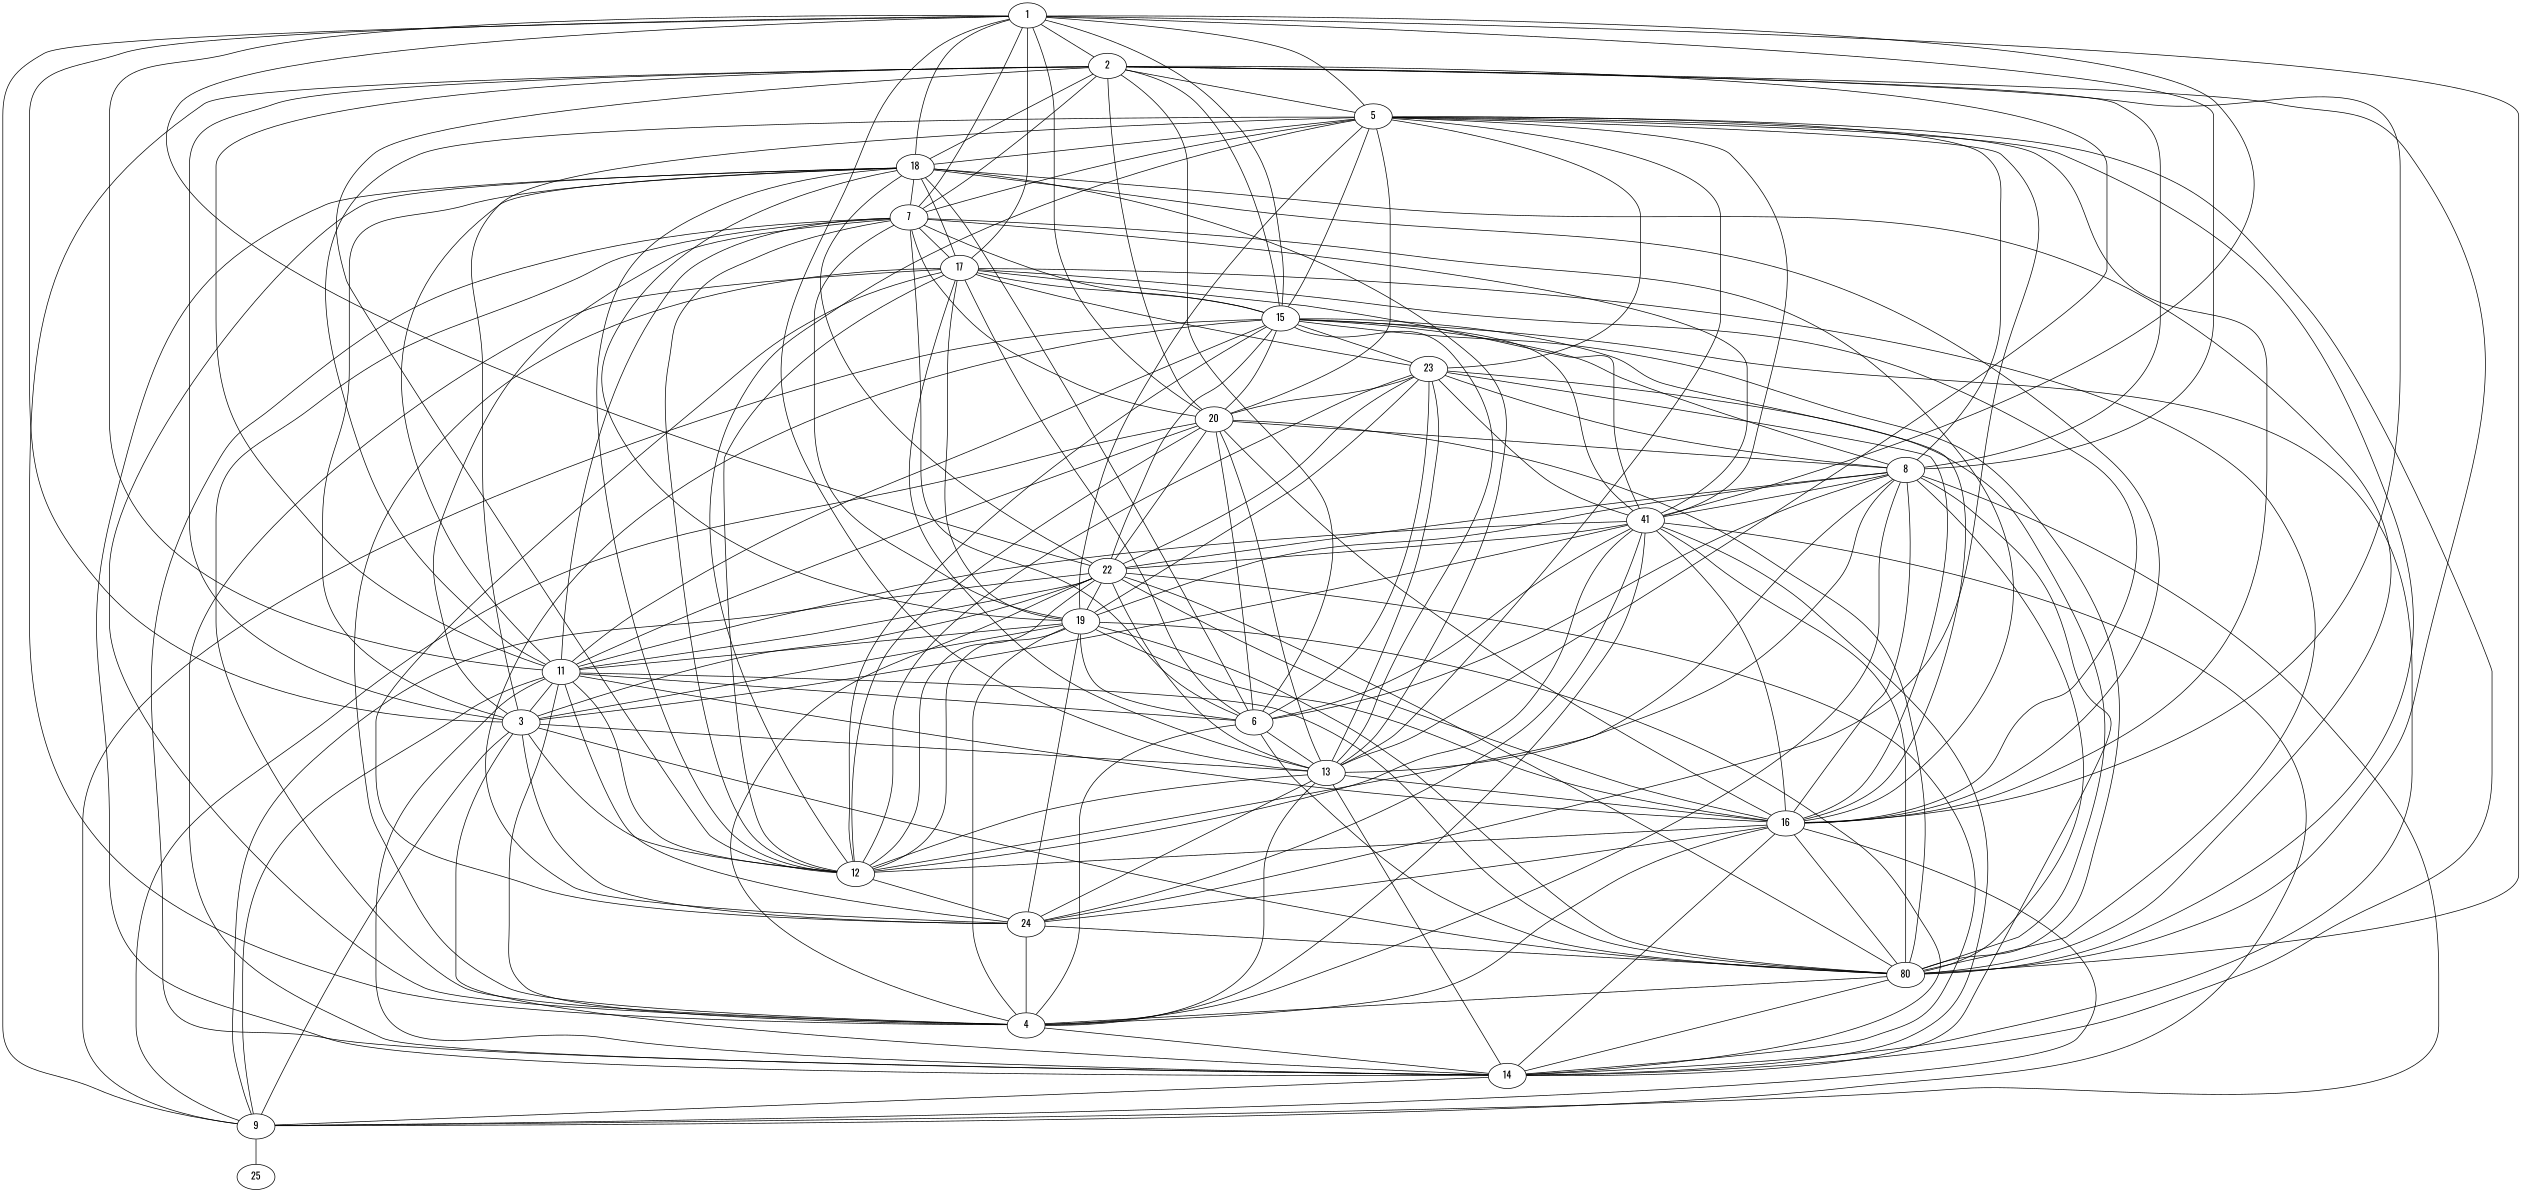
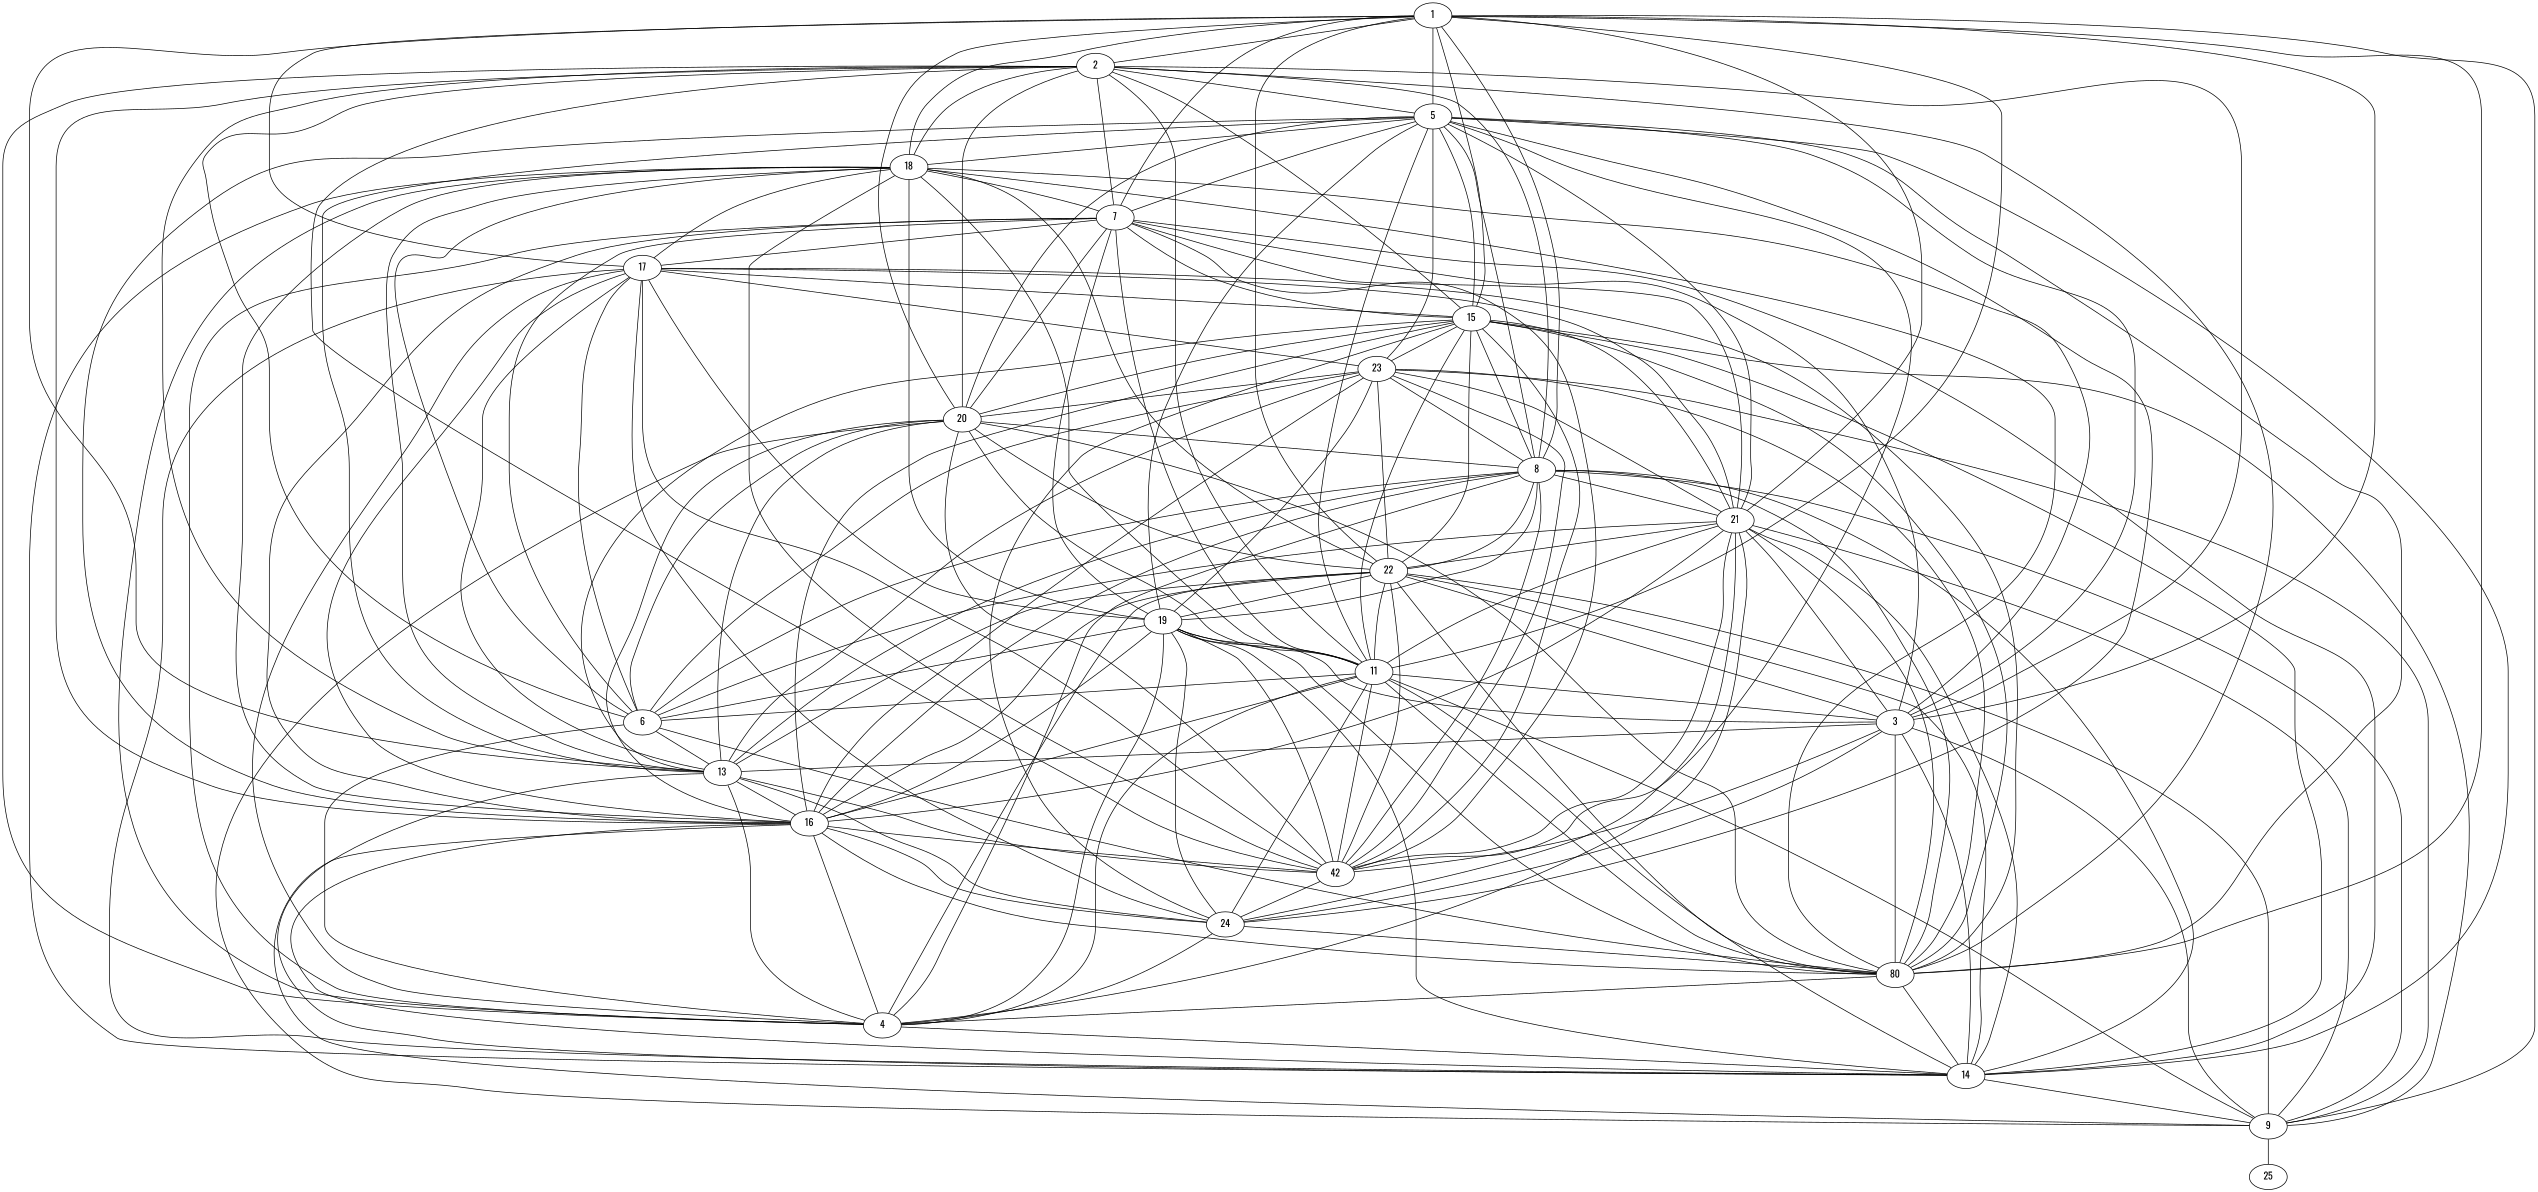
node "41": label "41" -> "21"
edge "23" -- "9": added
node "12": label "12" -> "42"
